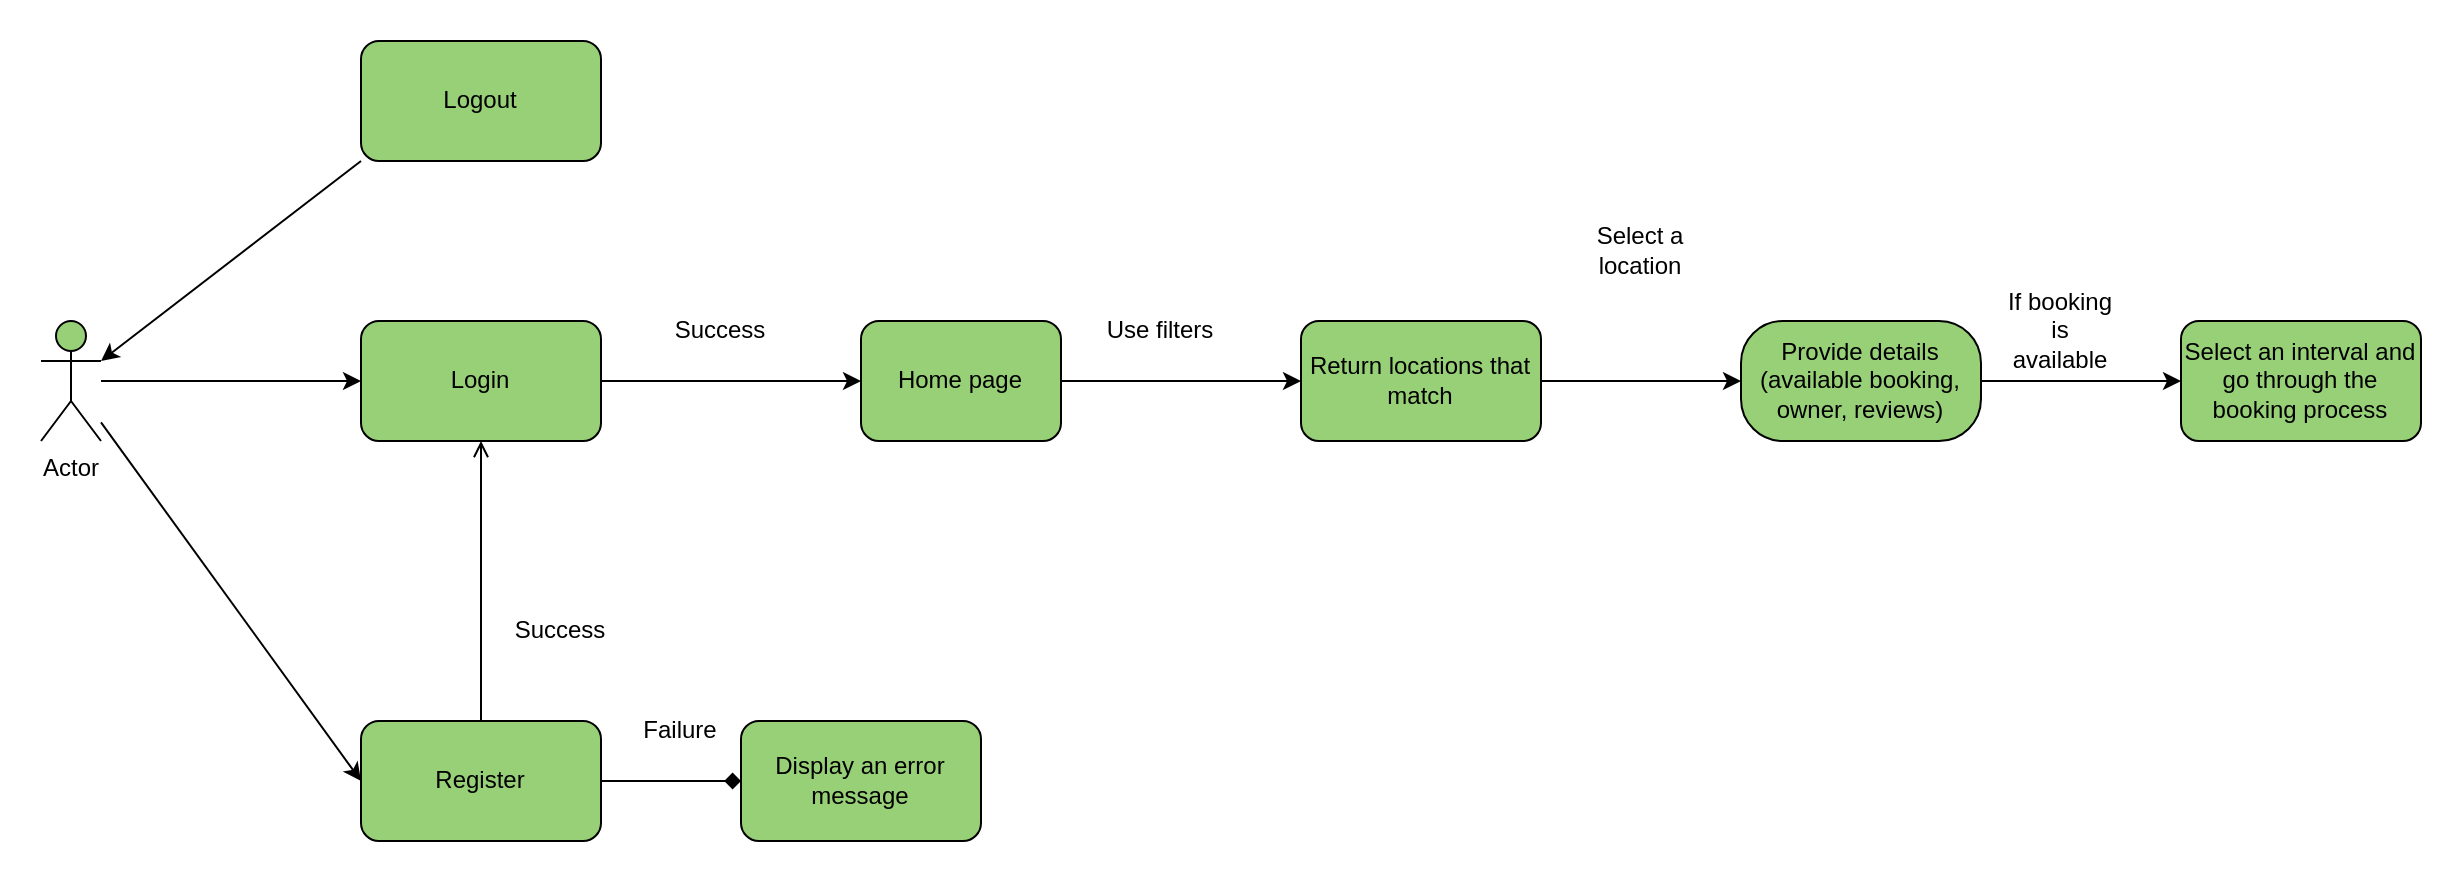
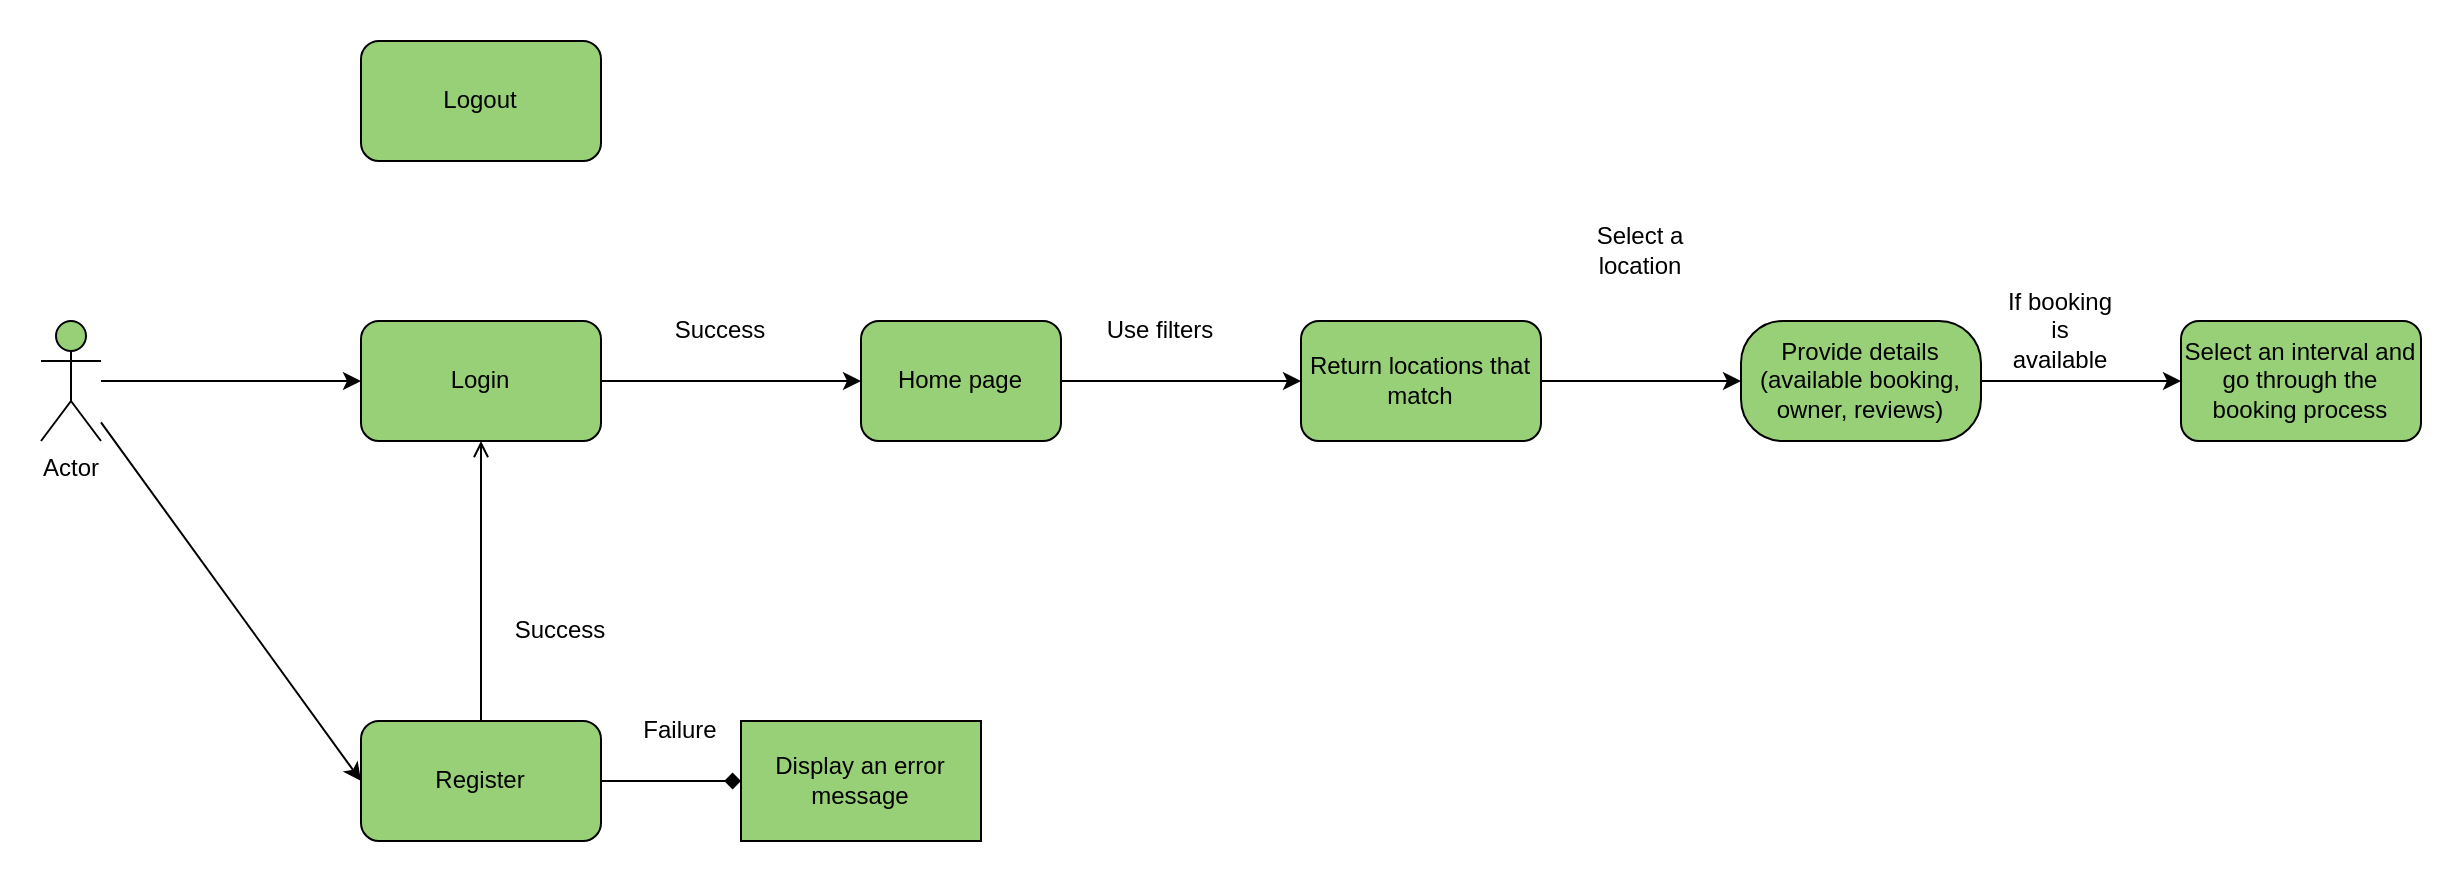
edge "Logout" -> "Actor": removed
node "Display an error message": shape rounded rectangle -> rectangle
